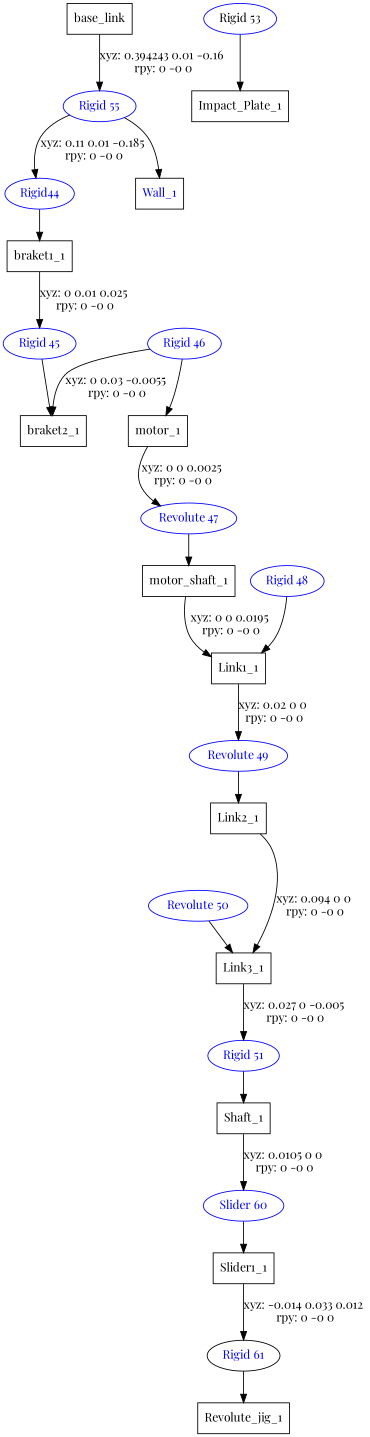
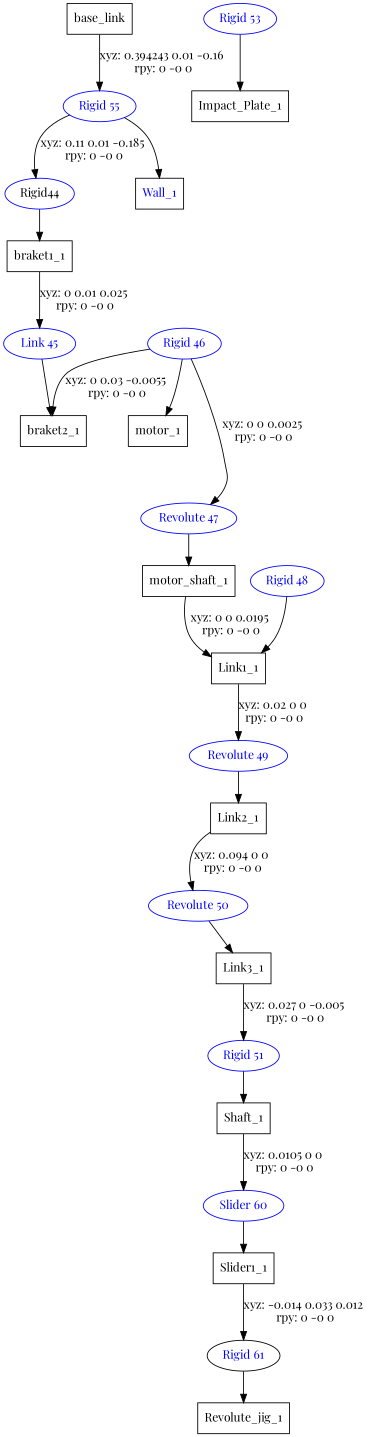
node "Rigid 53": fontcolor black -> blue
node "Rigid44": fontcolor blue -> black
node "Rigid 45": label "Rigid 45" -> "Link 45"
edge "motor_1" -> "Revolute 47": now "Rigid 46" -> "Revolute 47"
edge "Link2_1" -> "Link3_1": now "Link2_1" -> "Revolute 50"
